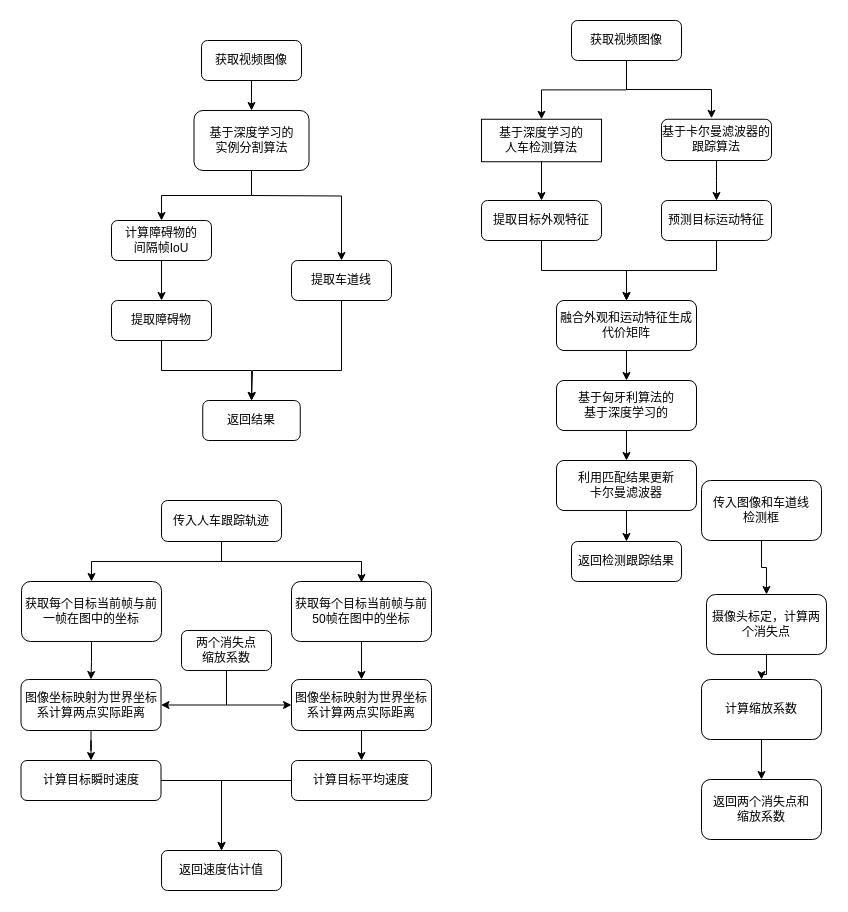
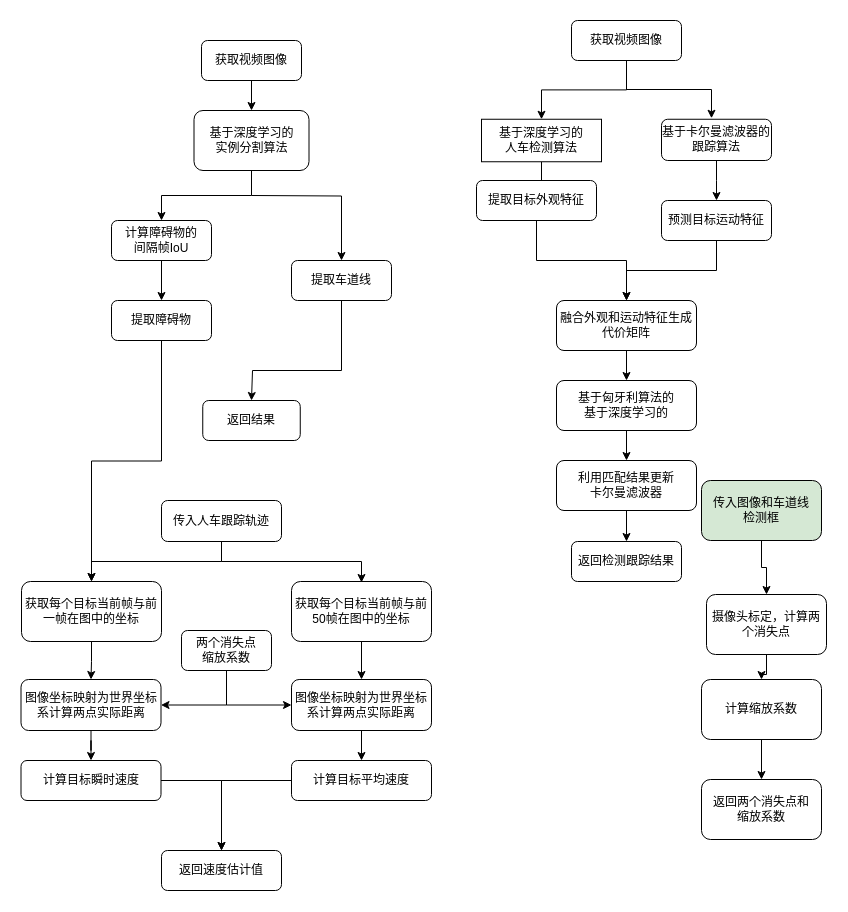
node "提取目标外观特征": moved (542, 221) -> (537, 201)
edge "提取障碍物" -> "返回结果": now "提取障碍物" -> "获取每个目标当前帧与前一帧在图中的坐标"
node "传入图像和车道线 检测框": fillcolor #ffffff -> #d5e8d4
